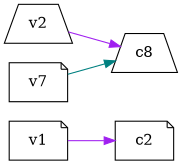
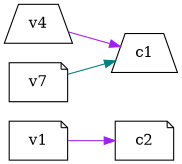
node "v2": label "v2" -> "v4"
node "c8": label "c8" -> "c1"
